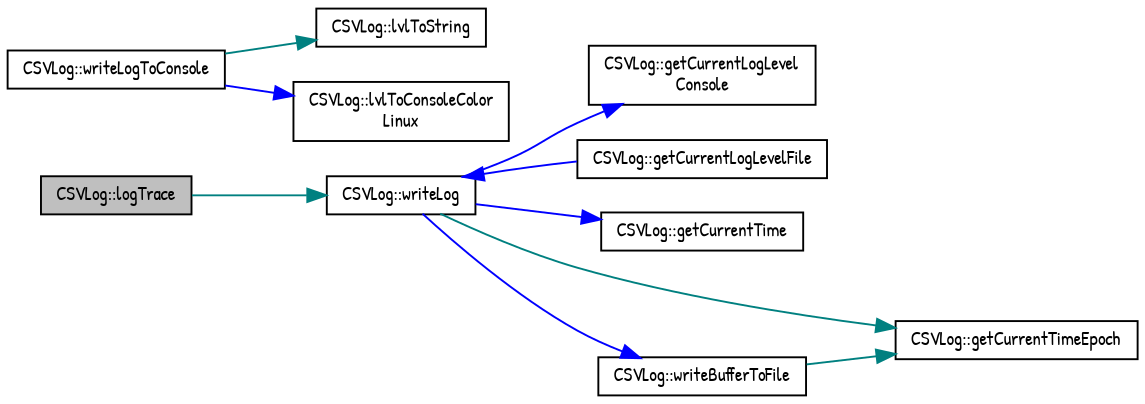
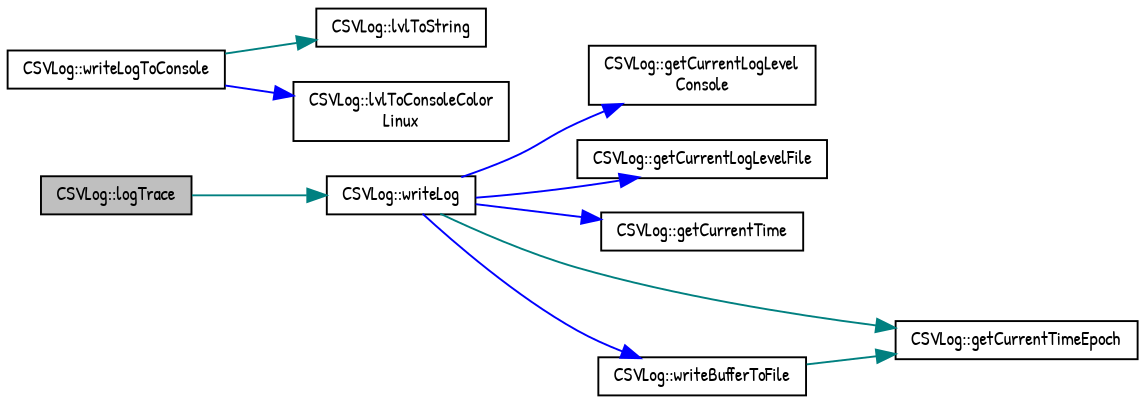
edge "CSVLog::getCurrentLogLevelFile" -> "CSVLog::writeLog": reversed
